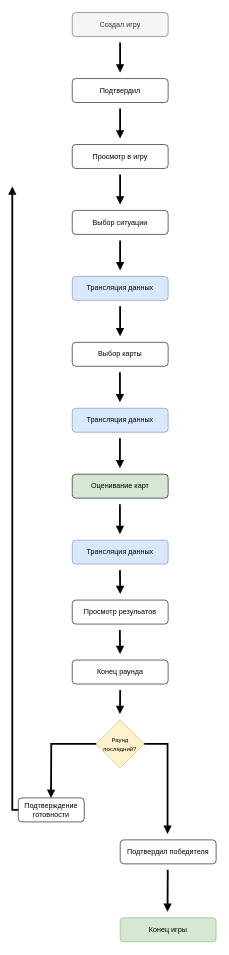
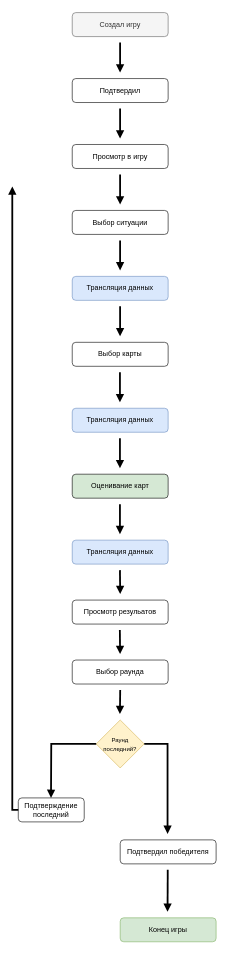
node "Конец раунда": label "Конец раунда" -> "Выбор раунда"
node "Подтверждение готовности": label "Подтверждение готовности" -> "Подтверждение последний"
